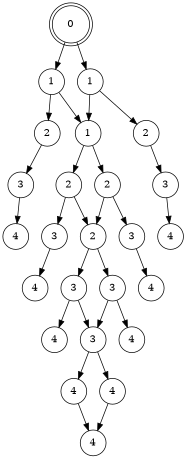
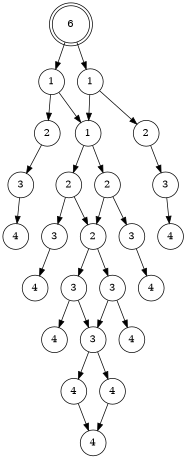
node "0": label "0" -> "6"
